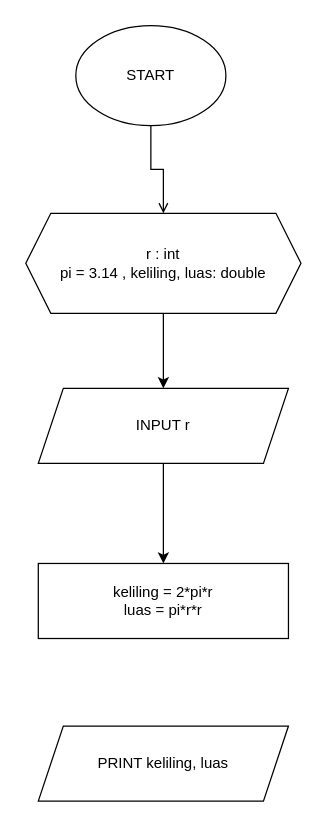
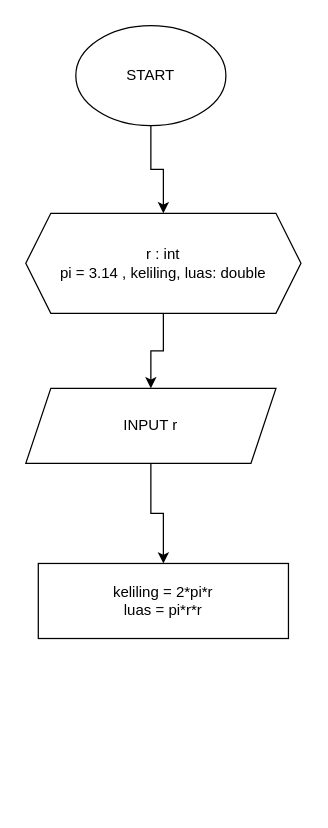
edge "START" -> "r : int pi = 3.14 , keliling, luas: double": arrowhead open -> classic
node "INPUT r": moved (163, 426) -> (151, 426)
node "PRINT keliling, luas": removed
